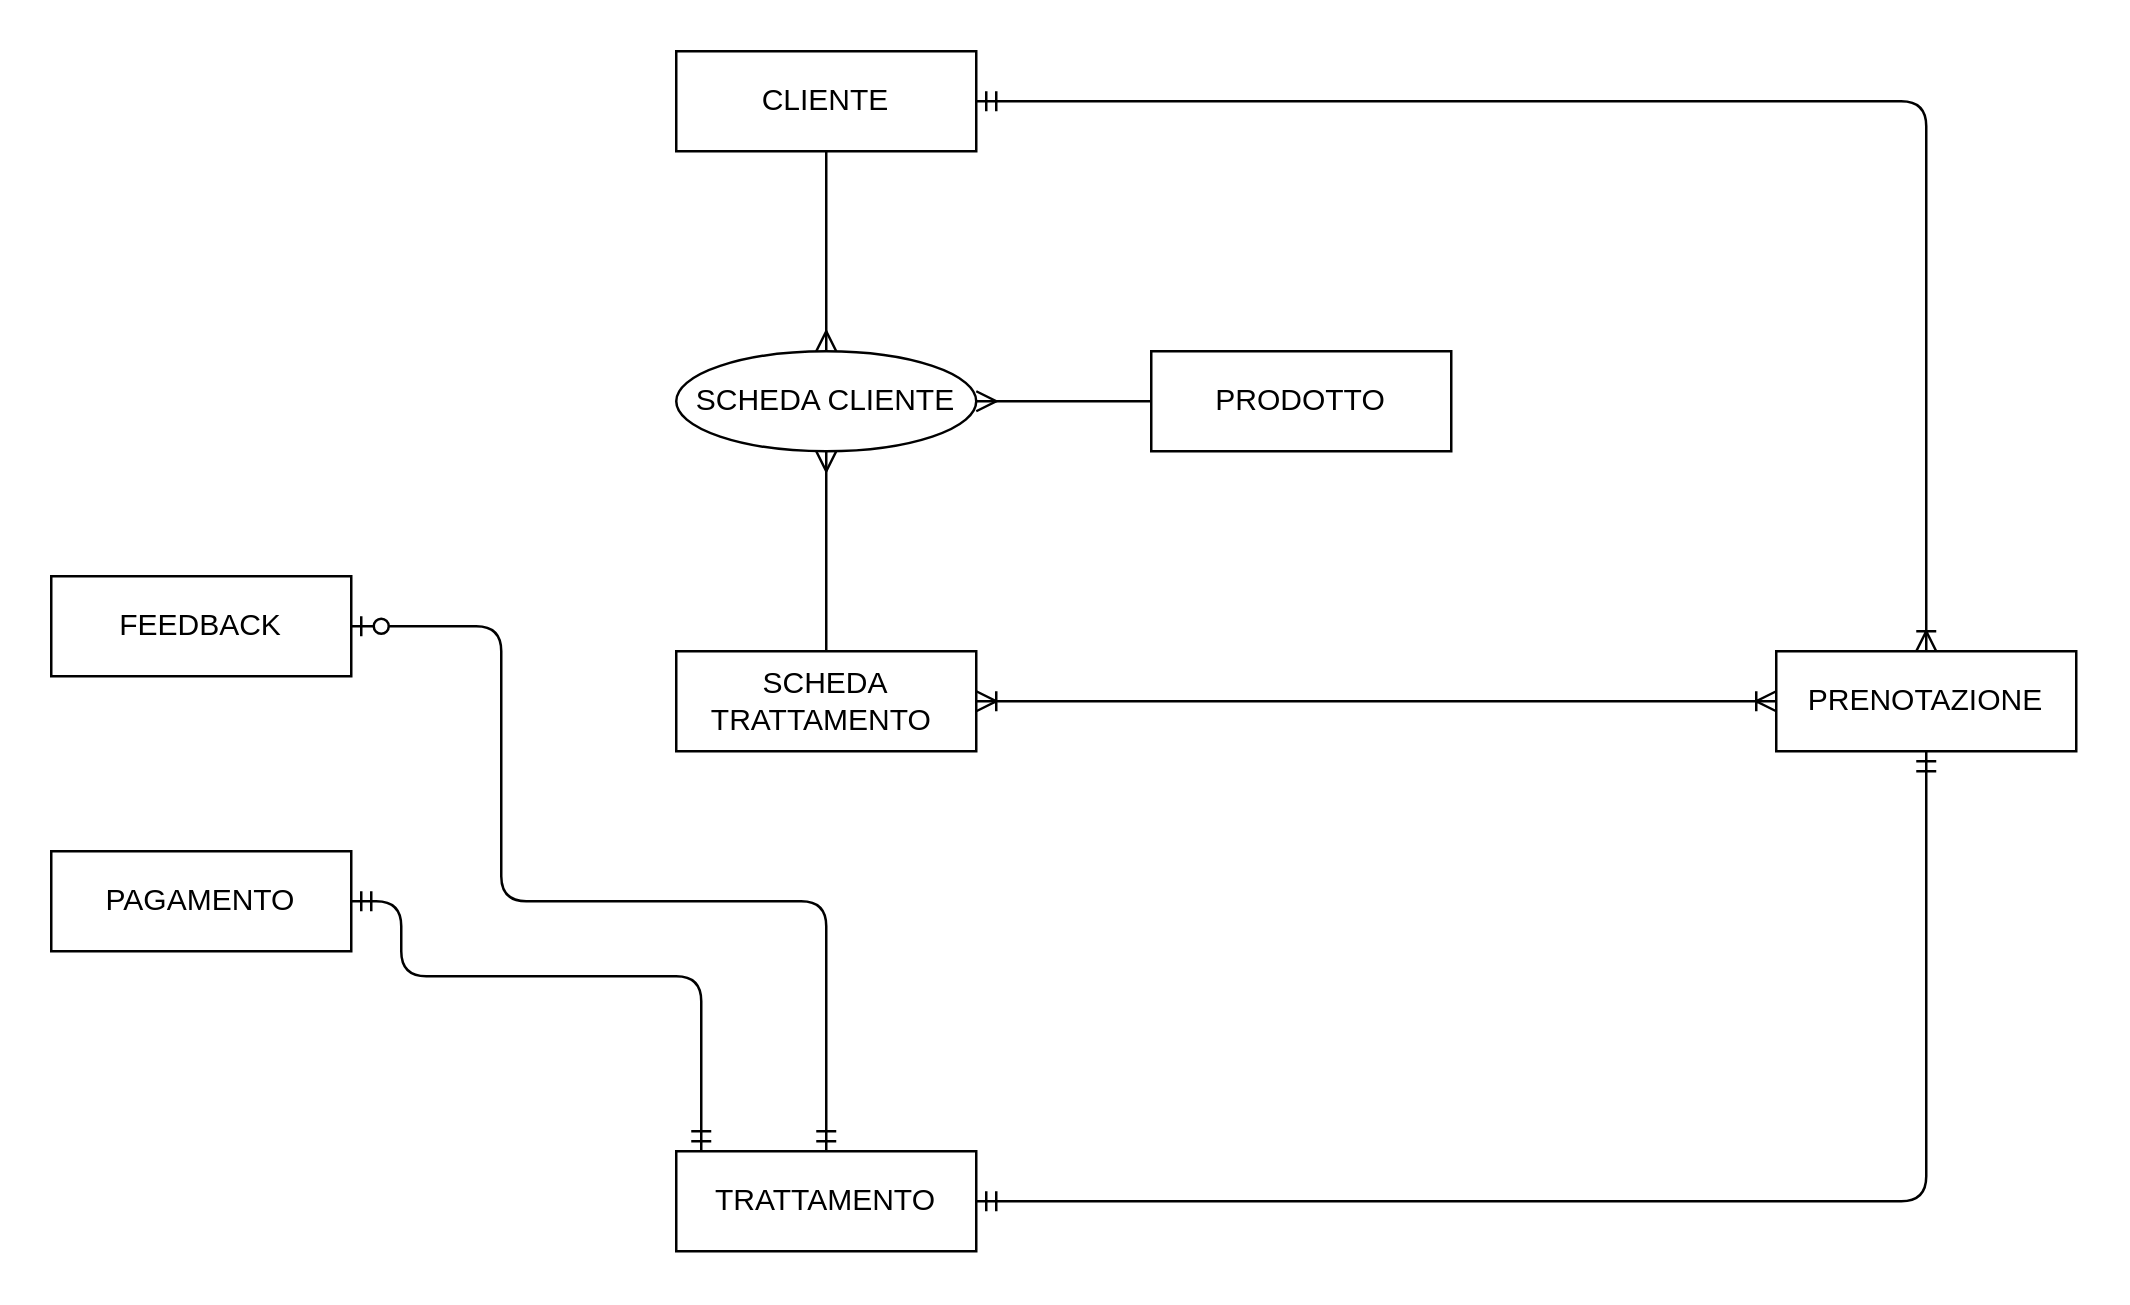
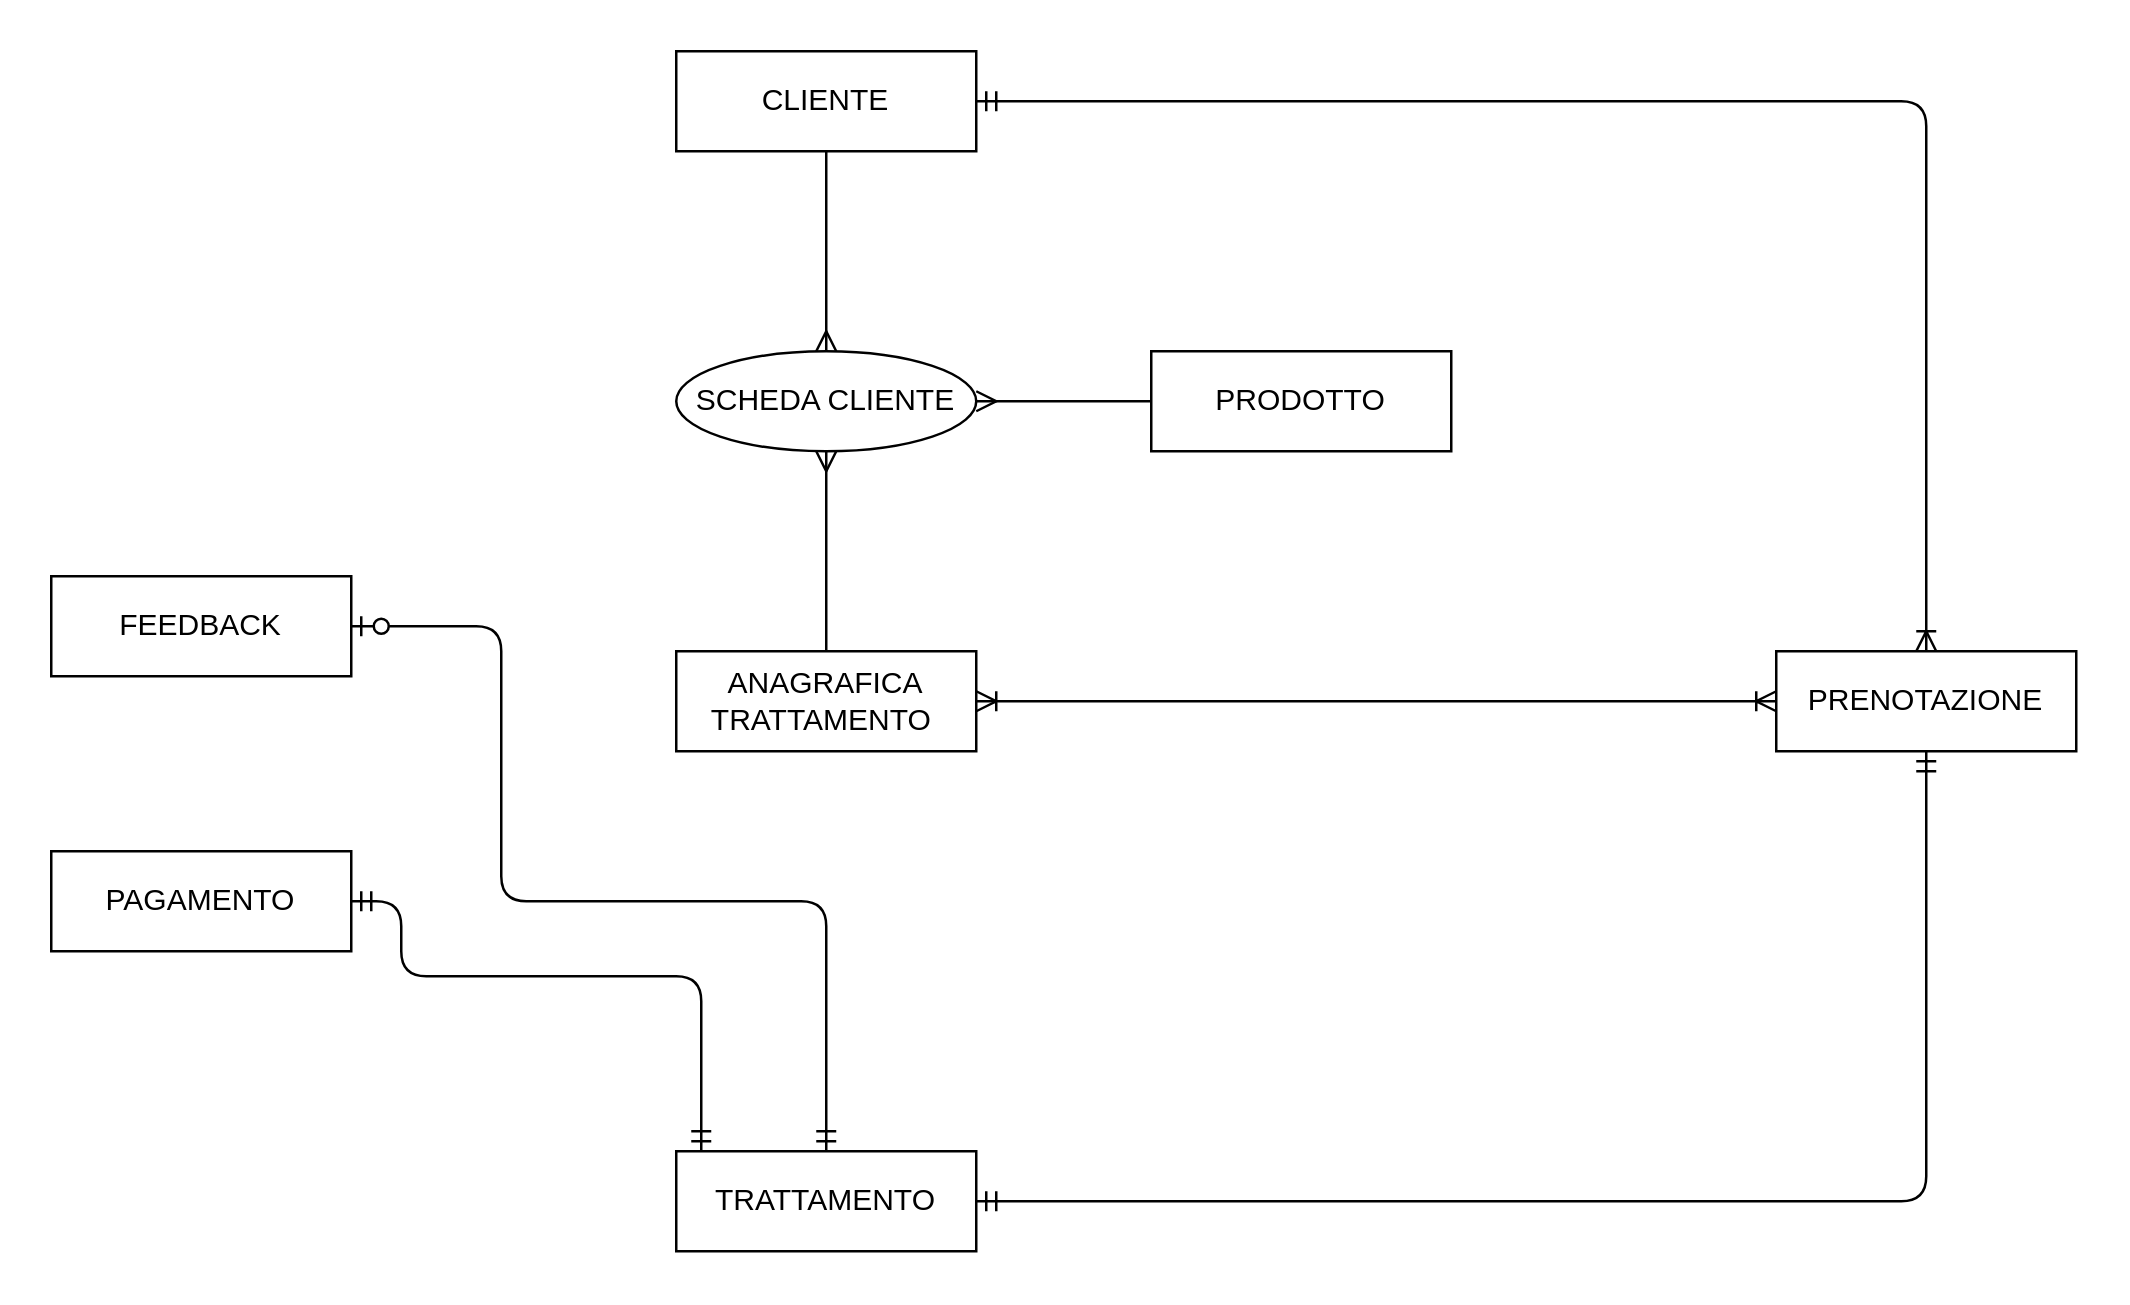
node "SCHEDA TRATTAMENTO": label "SCHEDA TRATTAMENTO" -> "ANAGRAFICA TRATTAMENTO"
